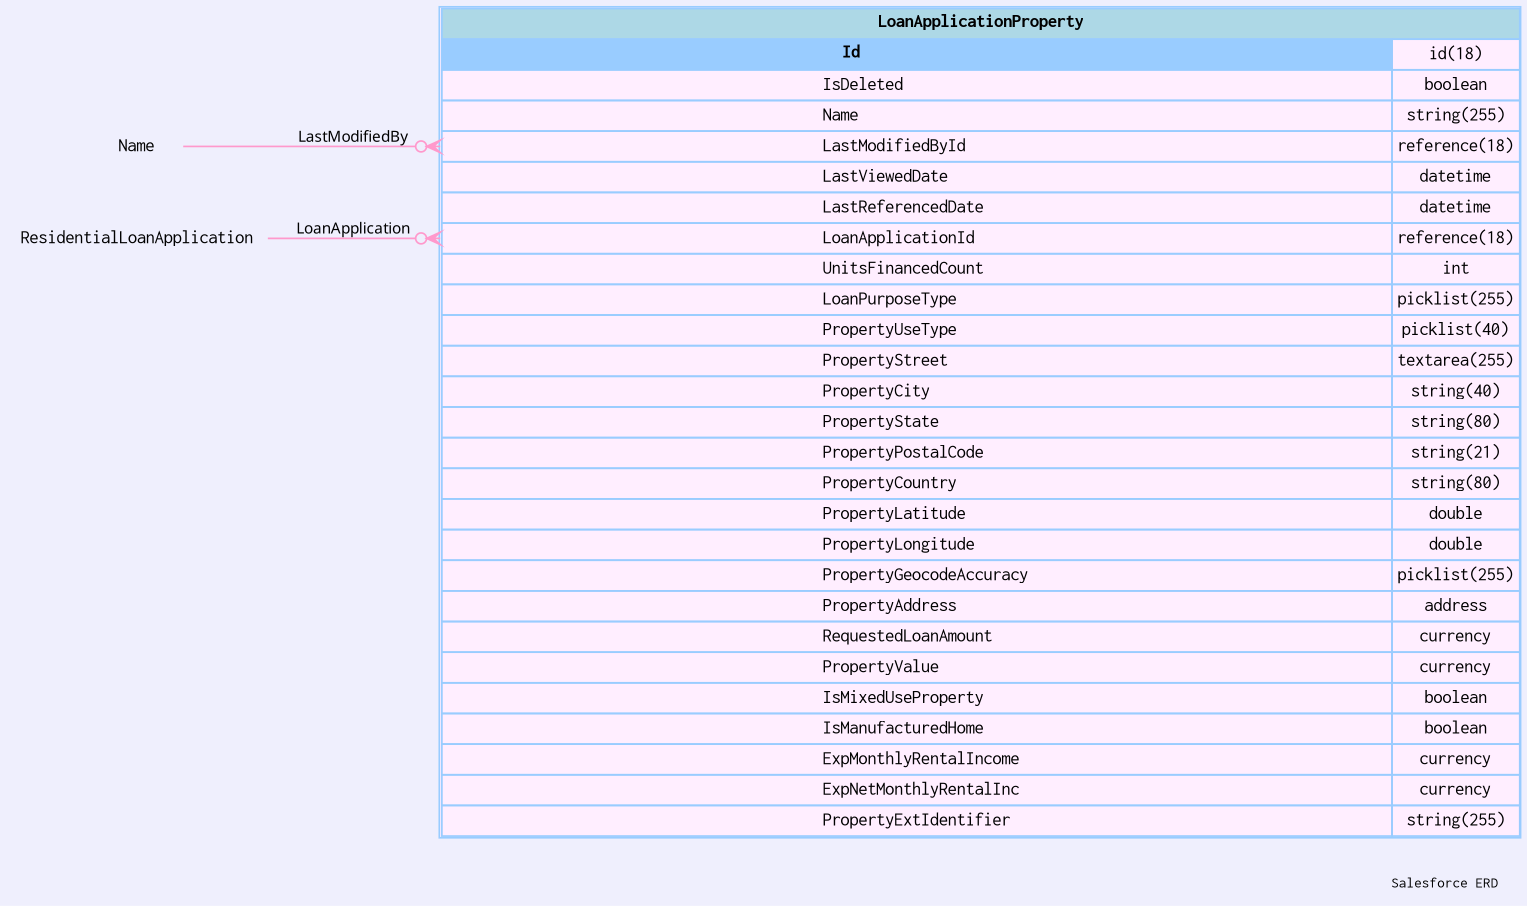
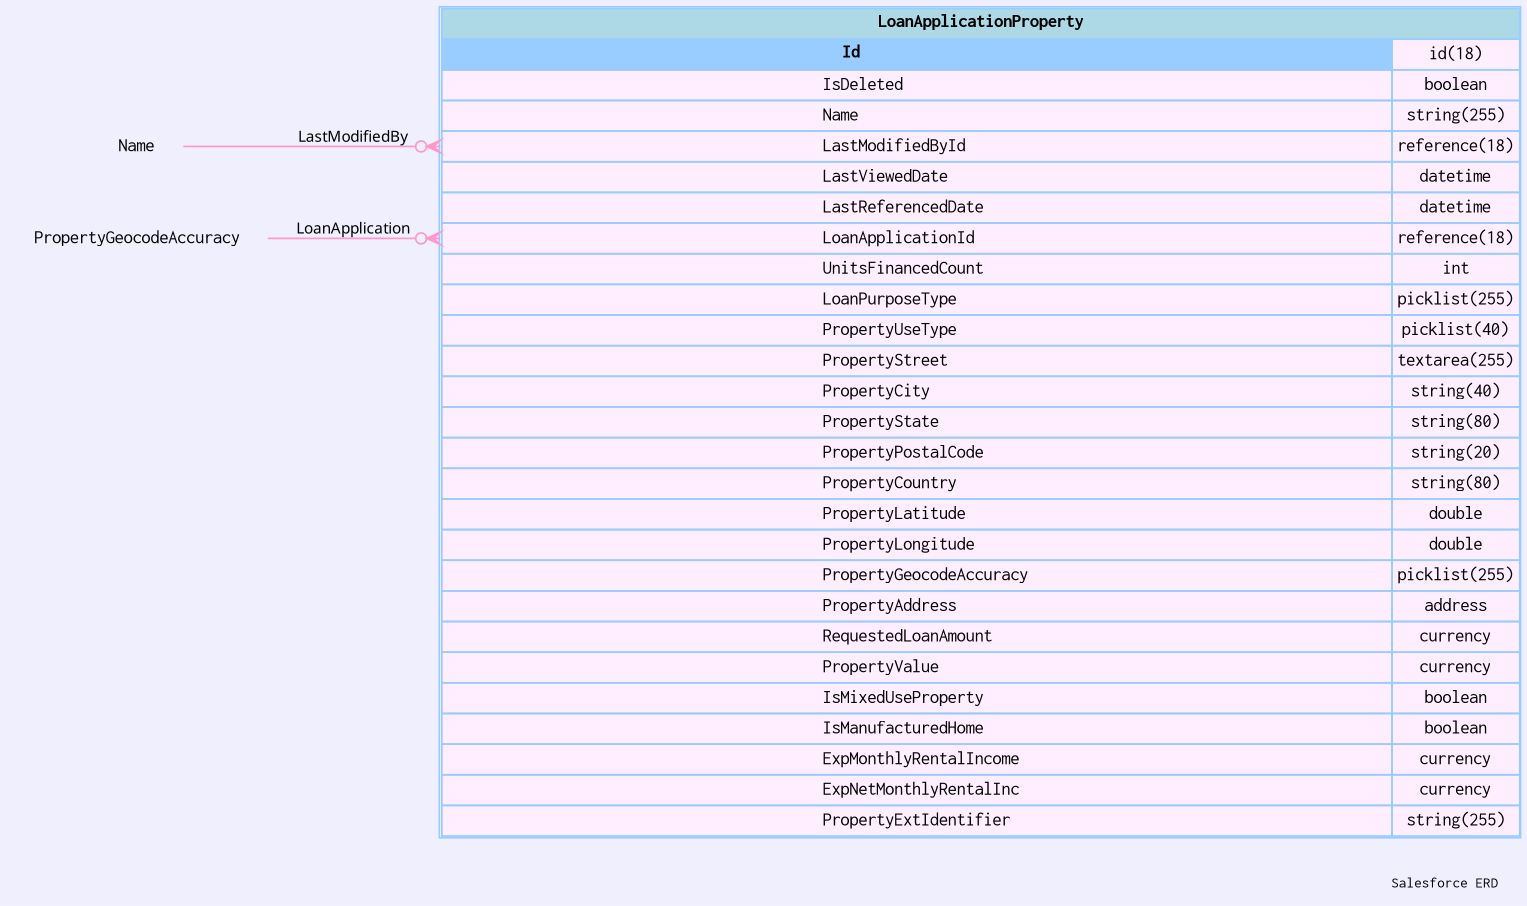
node "ResidentialLoanApplication": label "ResidentialLoanApplication" -> "PropertyGeocodeAccuracy"
node "LoanApplicationProperty": text "string(21)" -> "string(20)"
